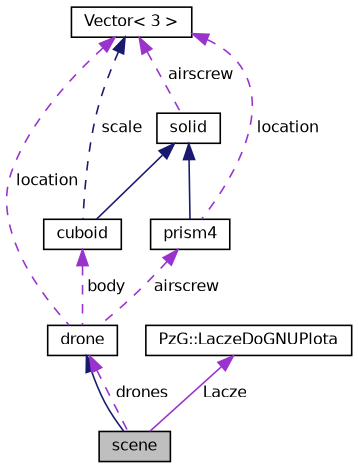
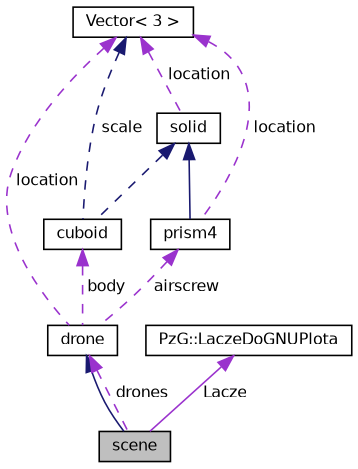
edge "solid" -> "Vector< 3 >": label " airscrew" -> " location"
edge "cuboid" -> "solid": style solid -> dashed
